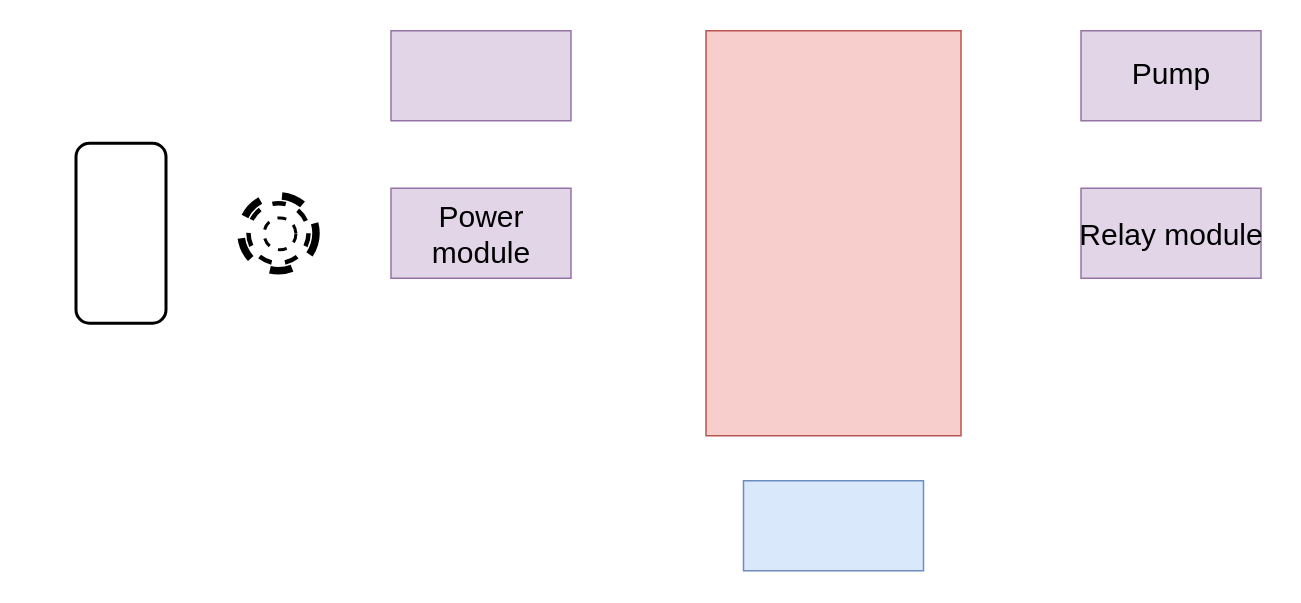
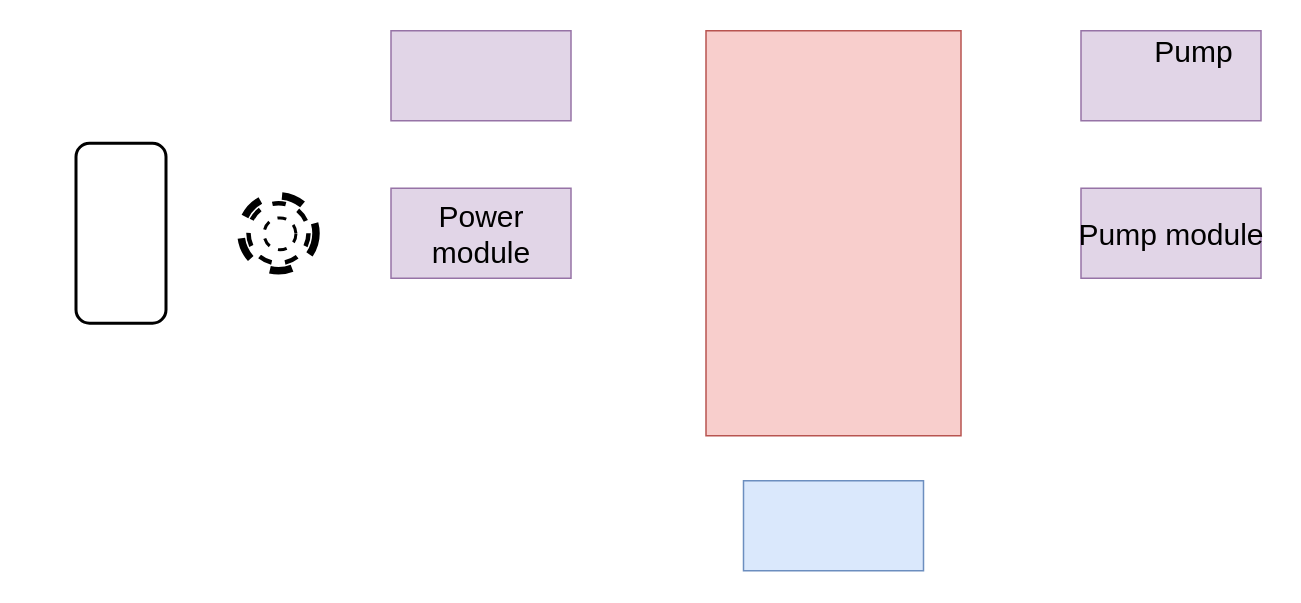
node "Pump": moved (1171, 91) -> (1193, 68)
node "Relay module": label "Relay module" -> "Pump module"
